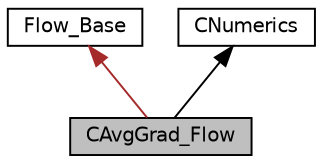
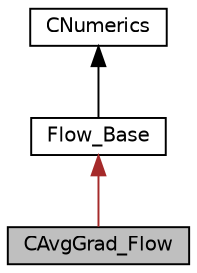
edge "CAvgGrad_Flow" -> "CNumerics": now "Flow_Base" -> "CNumerics"
